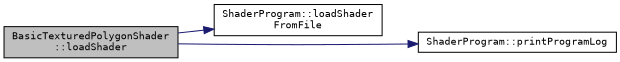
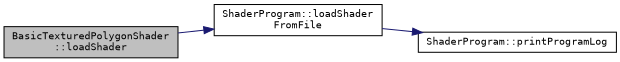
edge "BasicTexturedPolygonShader ::loadShader" -> "ShaderProgram::printProgramLog": now "ShaderProgram::loadShader FromFile" -> "ShaderProgram::printProgramLog"
